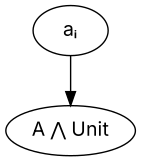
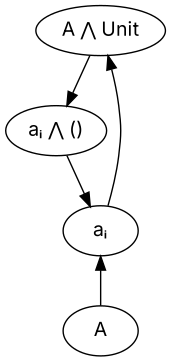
node "aᵢ ⋀ ()": added
node "A": added
